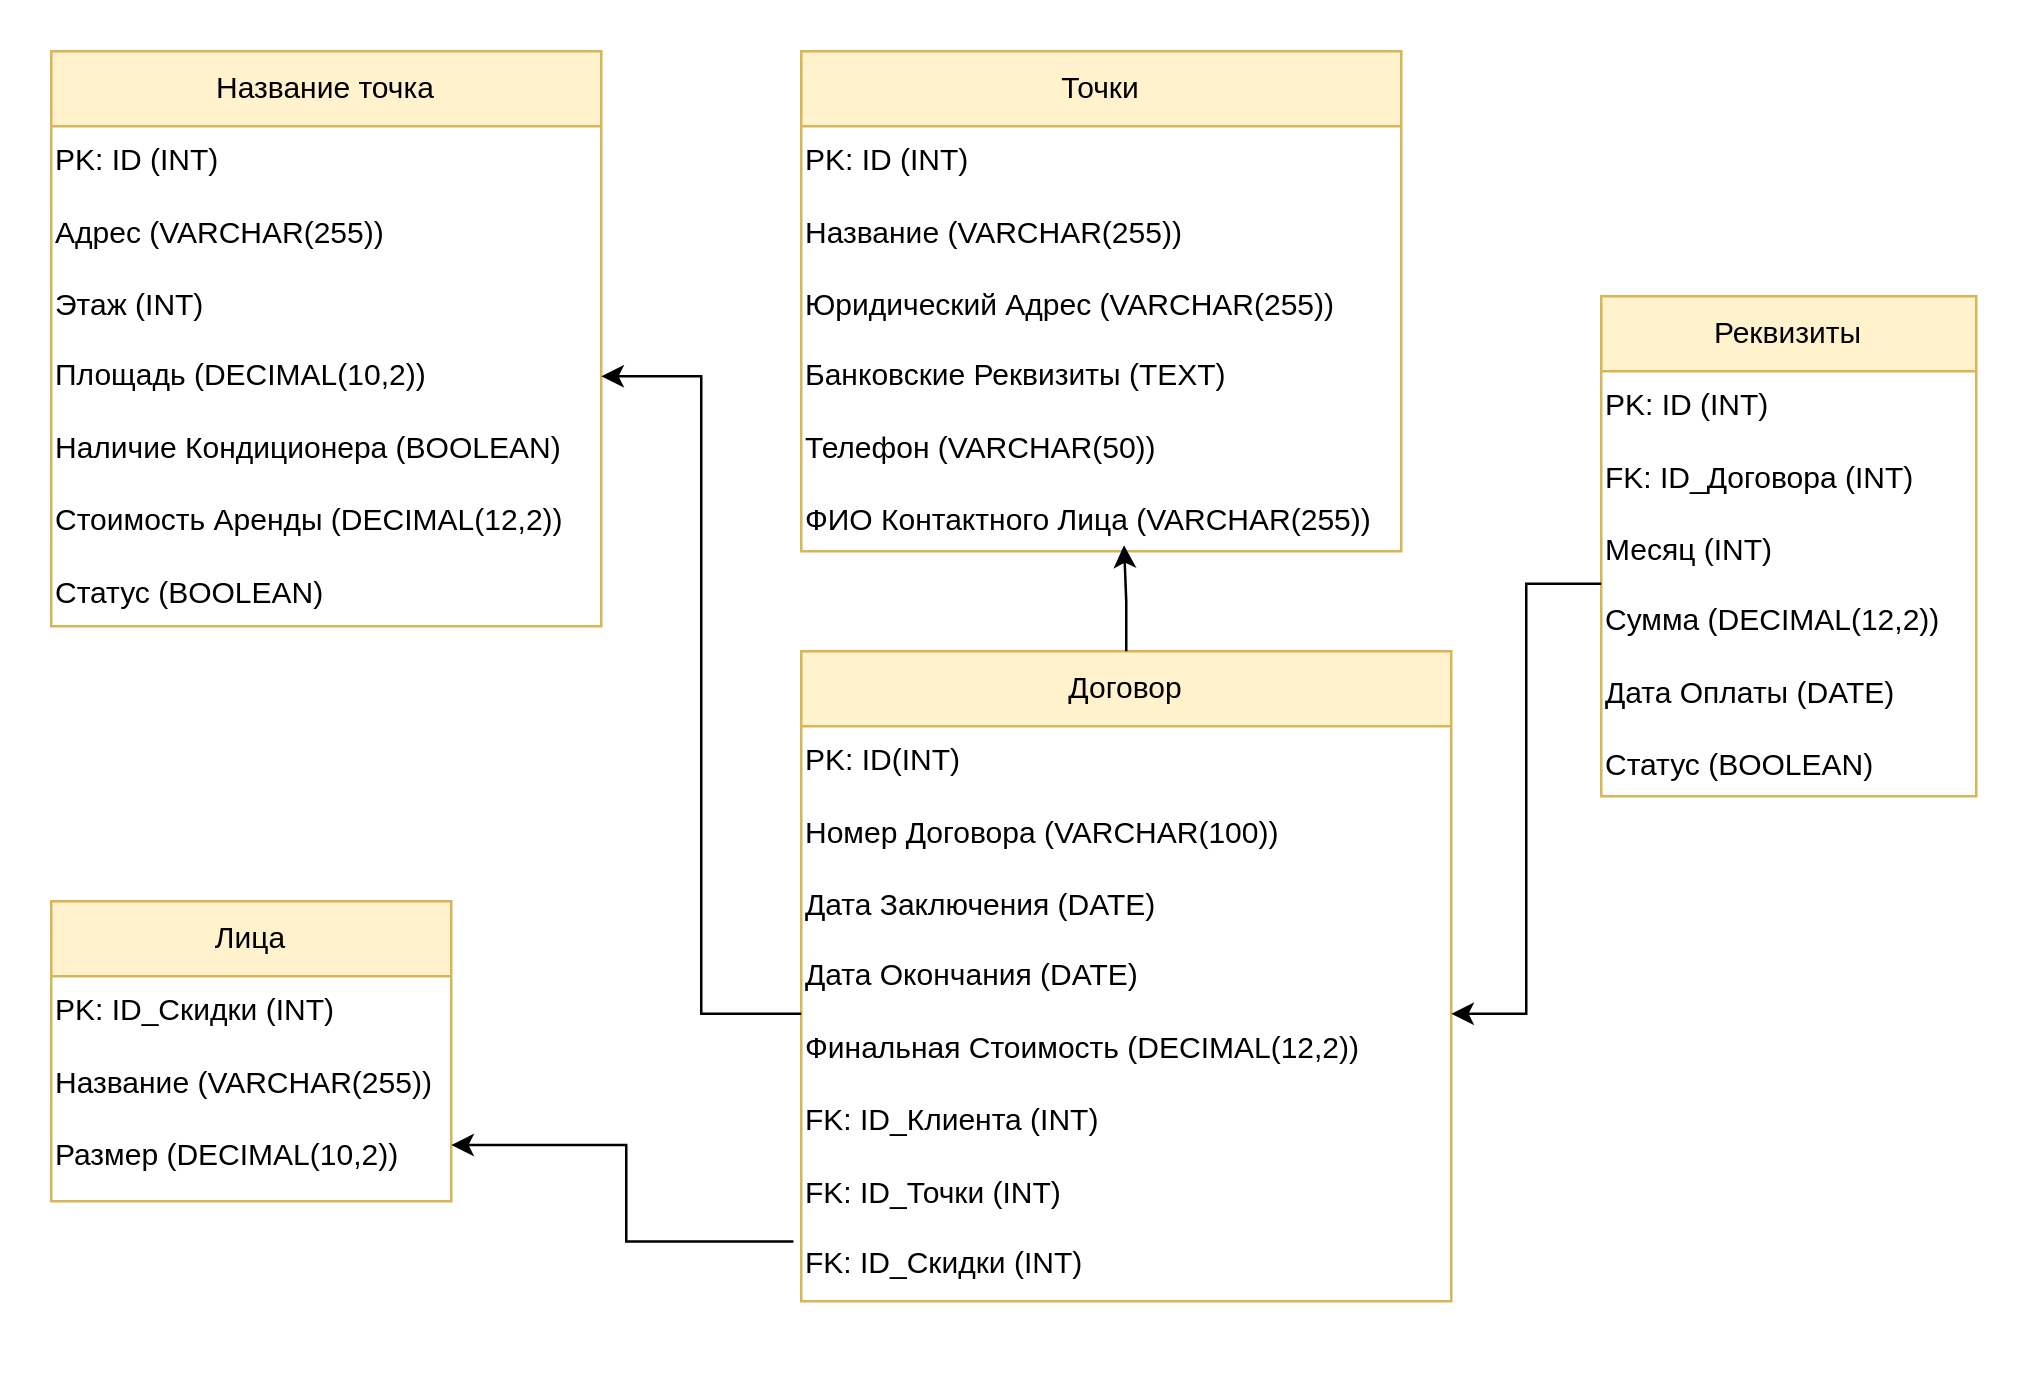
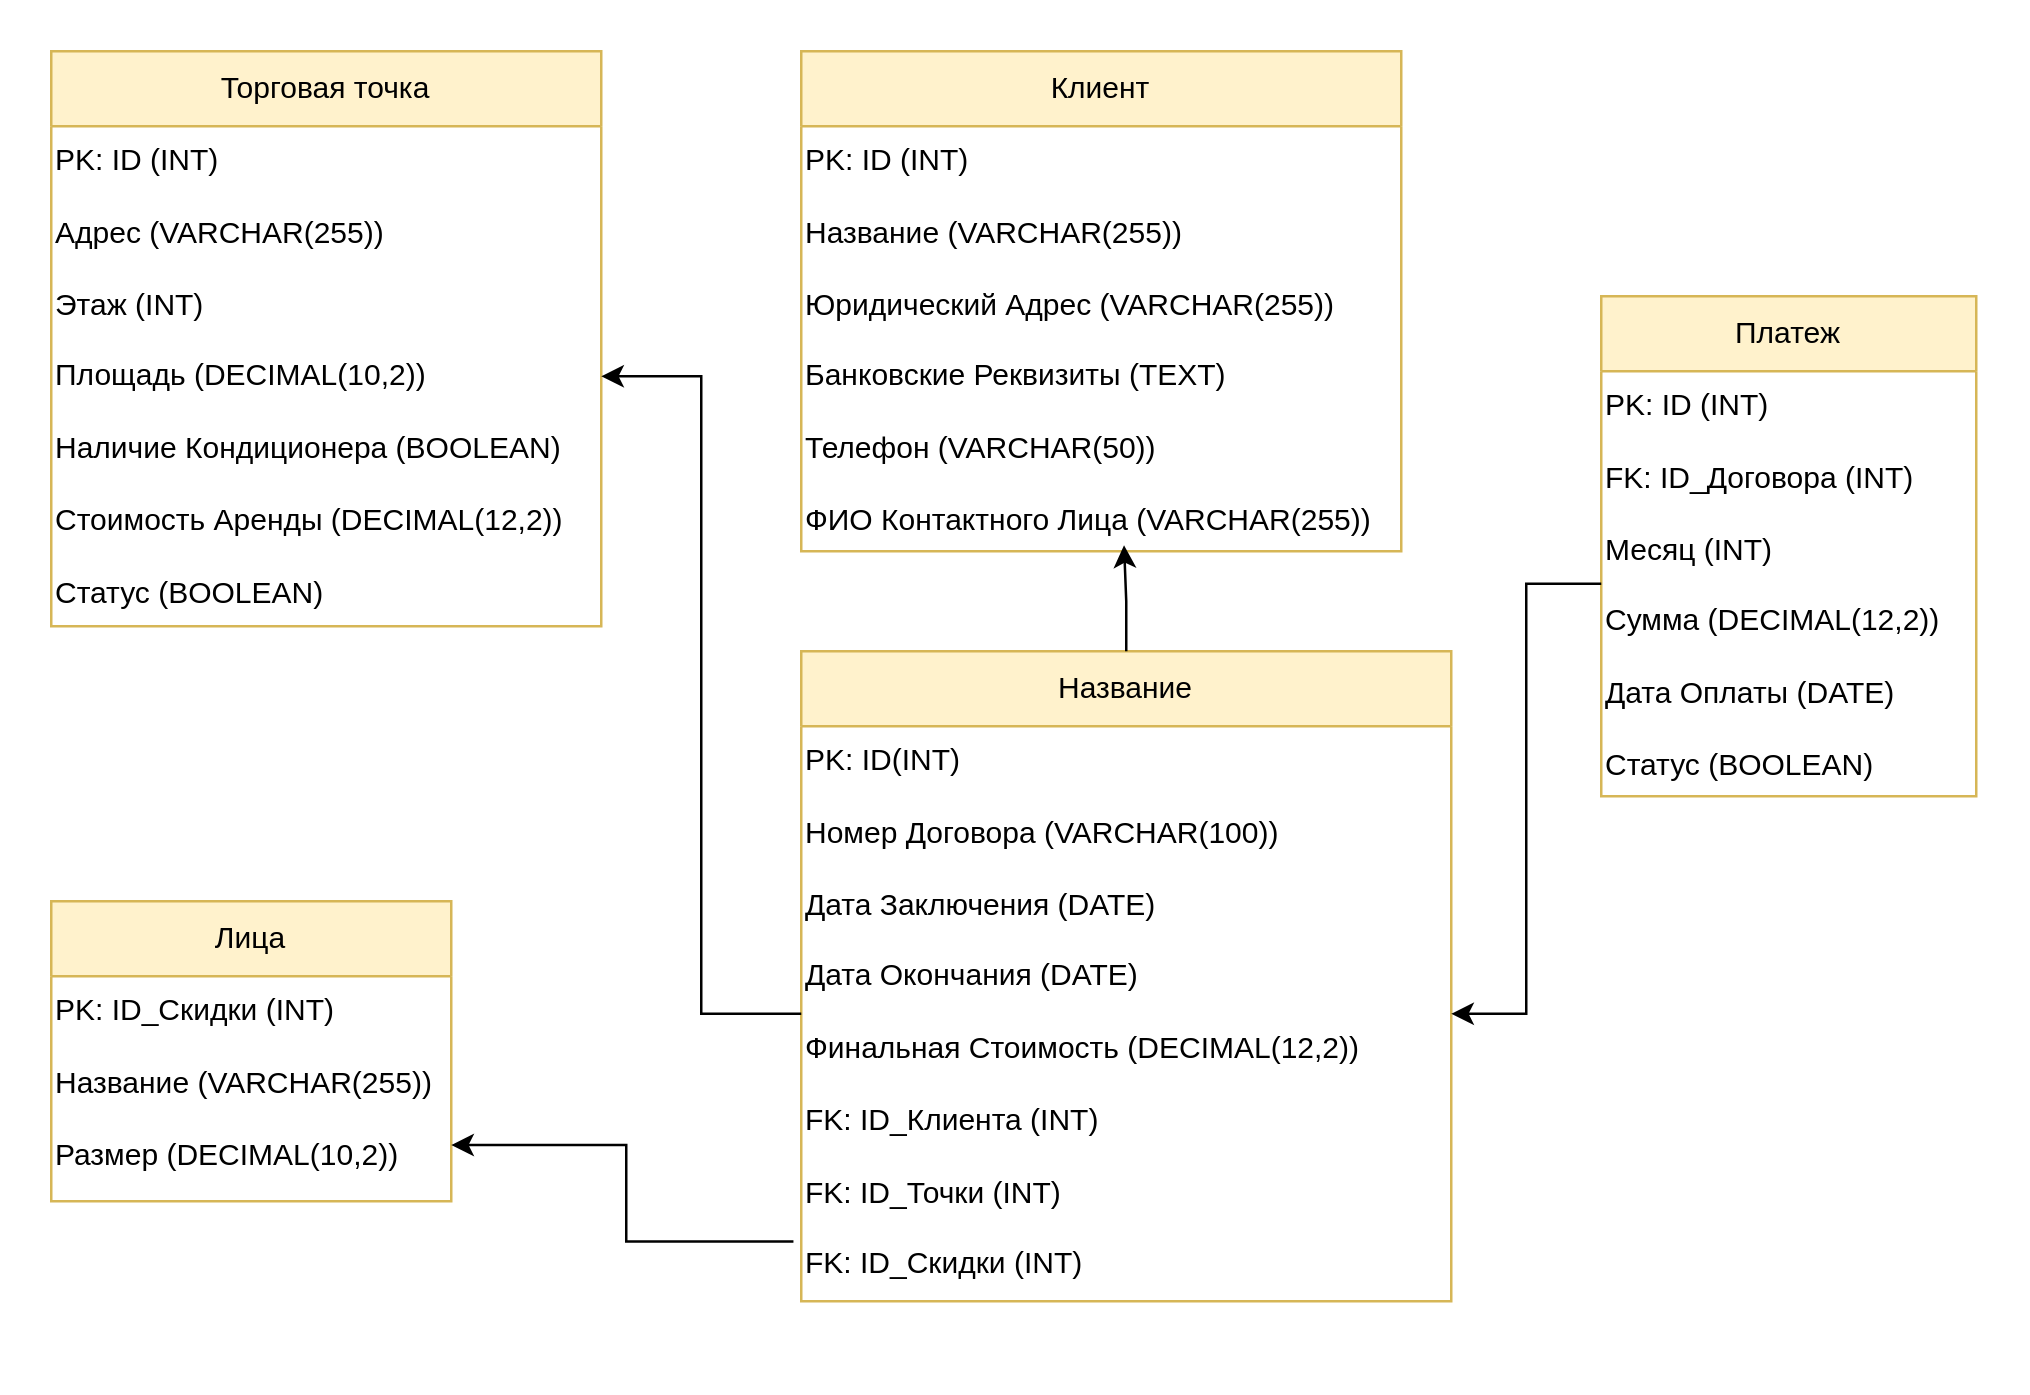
node "Название точка": label "Название точка" -> "Торговая точка"
node "Точки": label "Точки" -> "Клиент"
node "Реквизиты": label "Реквизиты" -> "Платеж"
node "Договор": label "Договор" -> "Название"
